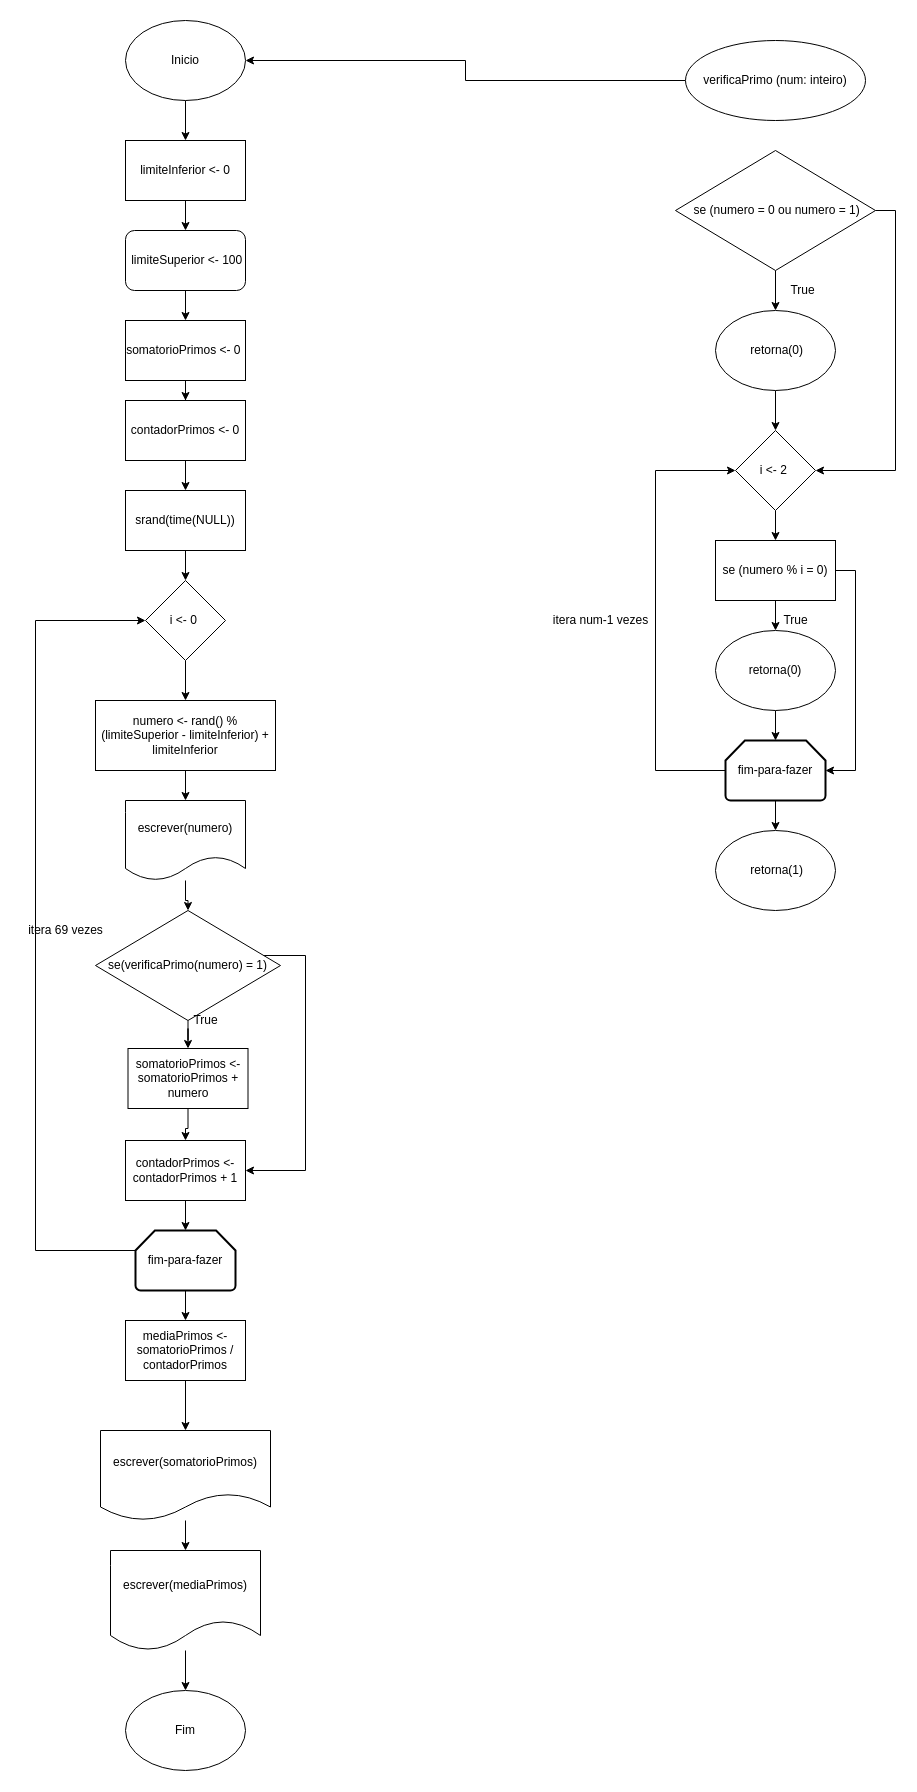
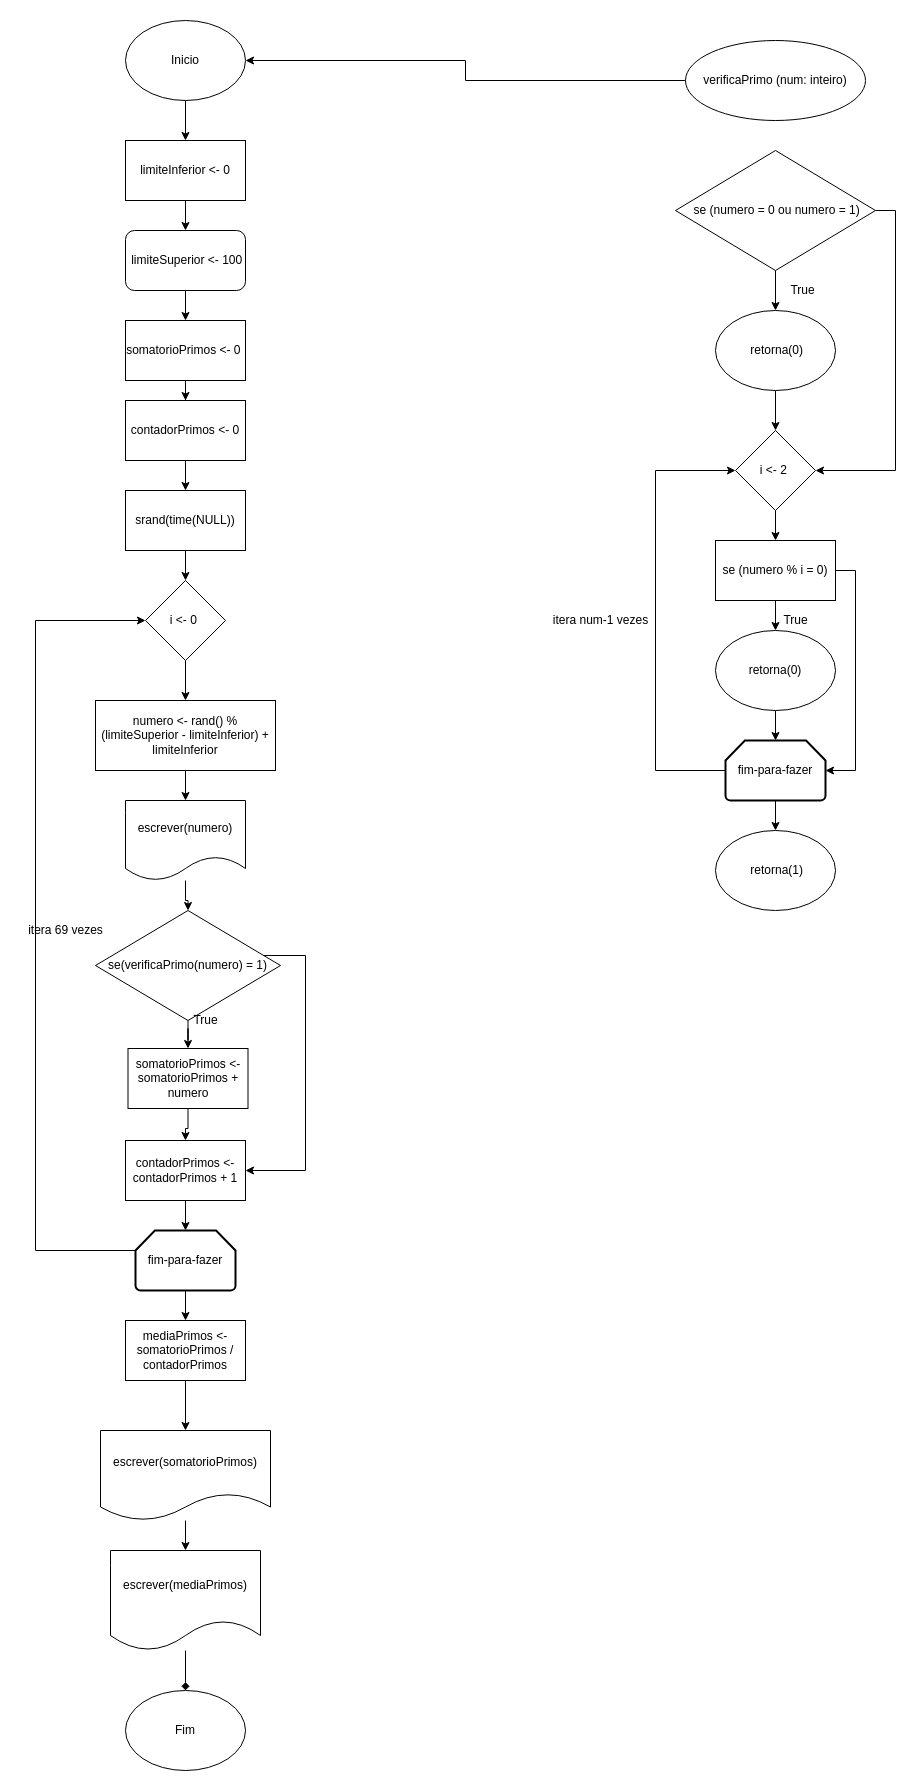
edge "escrever(mediaPrimos)" -> "Fim": arrowhead classic -> diamond
